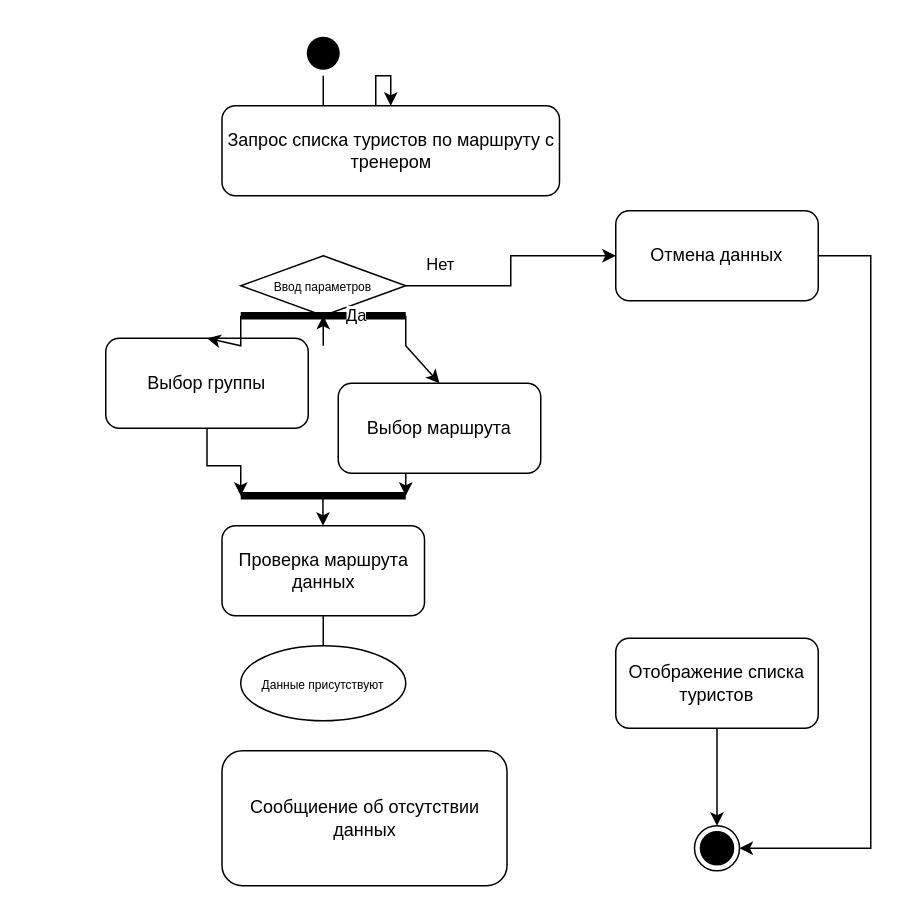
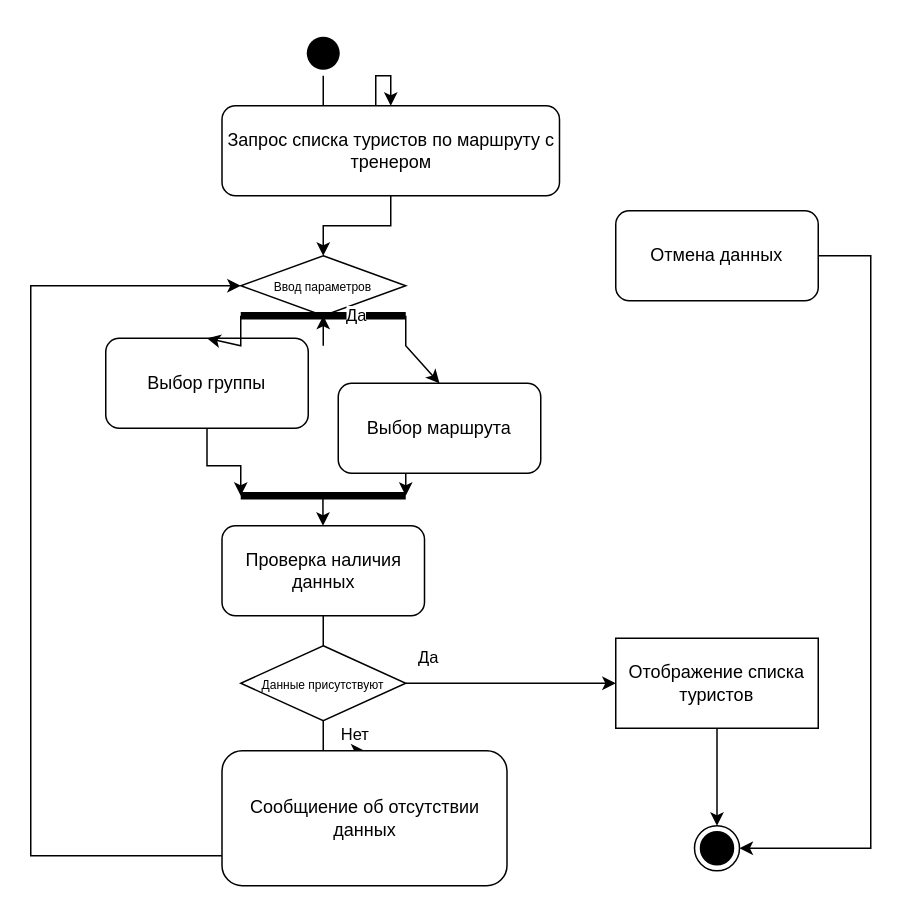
edge "Запрос списка туристов по маршруту с тренером" -> "Ввод параметров": added
edge "Ввод параметров" -> "Отмена данных": removed, label "Нет"
edge "Сообщиение об отсутствии данных" -> "Ввод параметров": added
node "Проверка маршрута данных": label "Проверка маршрута данных" -> "Проверка наличия данных"
node "Данные присутствуют": shape ellipse -> diamond
edge "Данные присутствуют" -> "Отображение списка туристов": added, labels "Да", "Нет"
node "Отображение списка туристов": shape rounded rectangle -> rectangle
edge "Данные присутствуют" -> "Сообщиение об отсутствии данных": added
